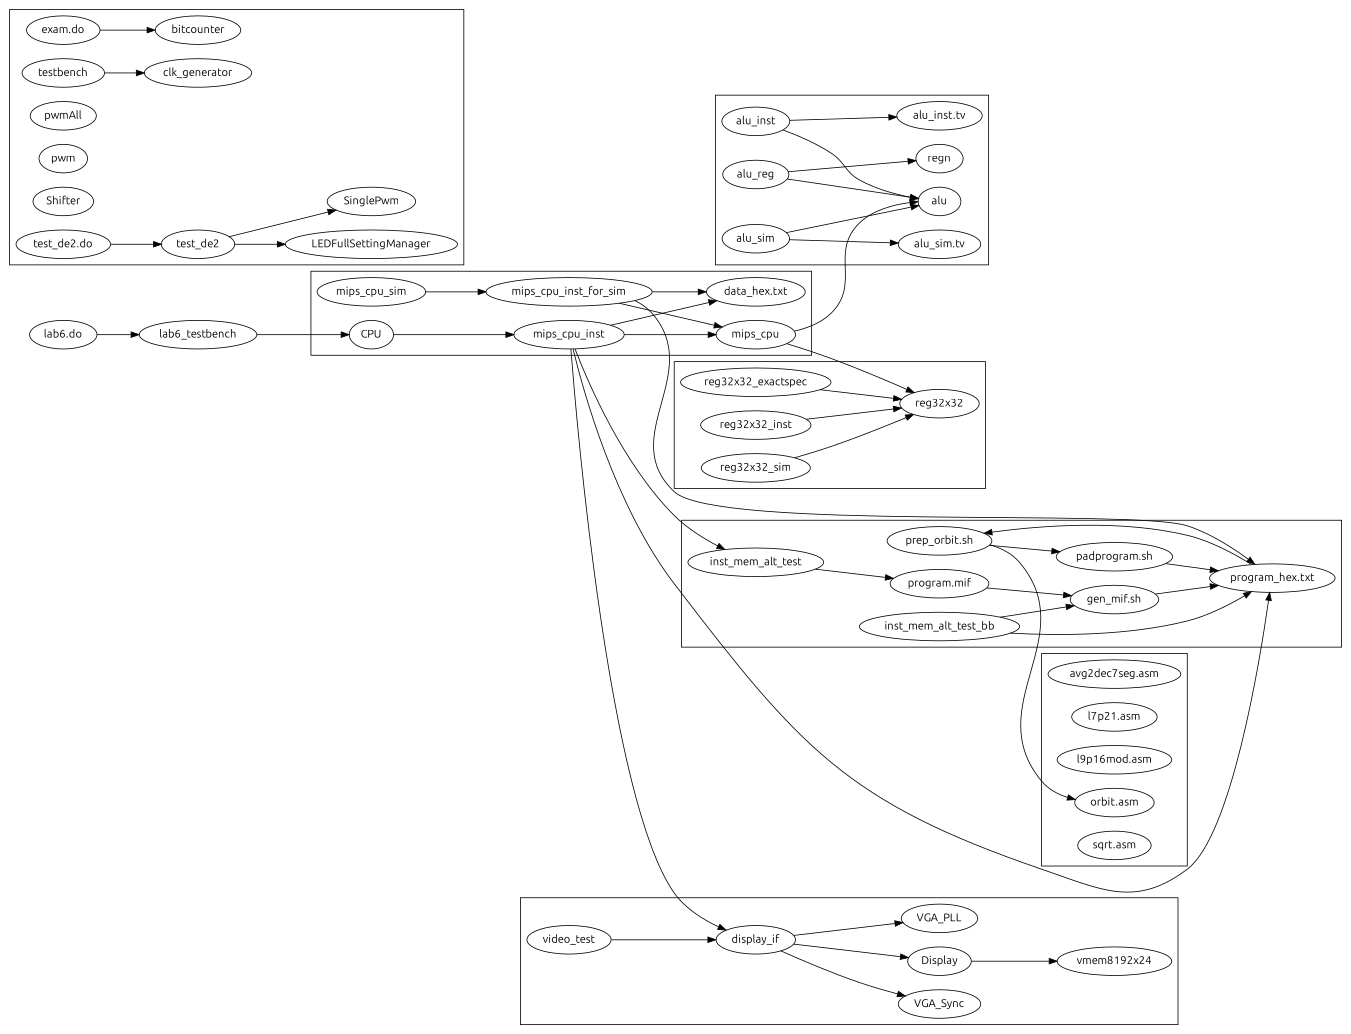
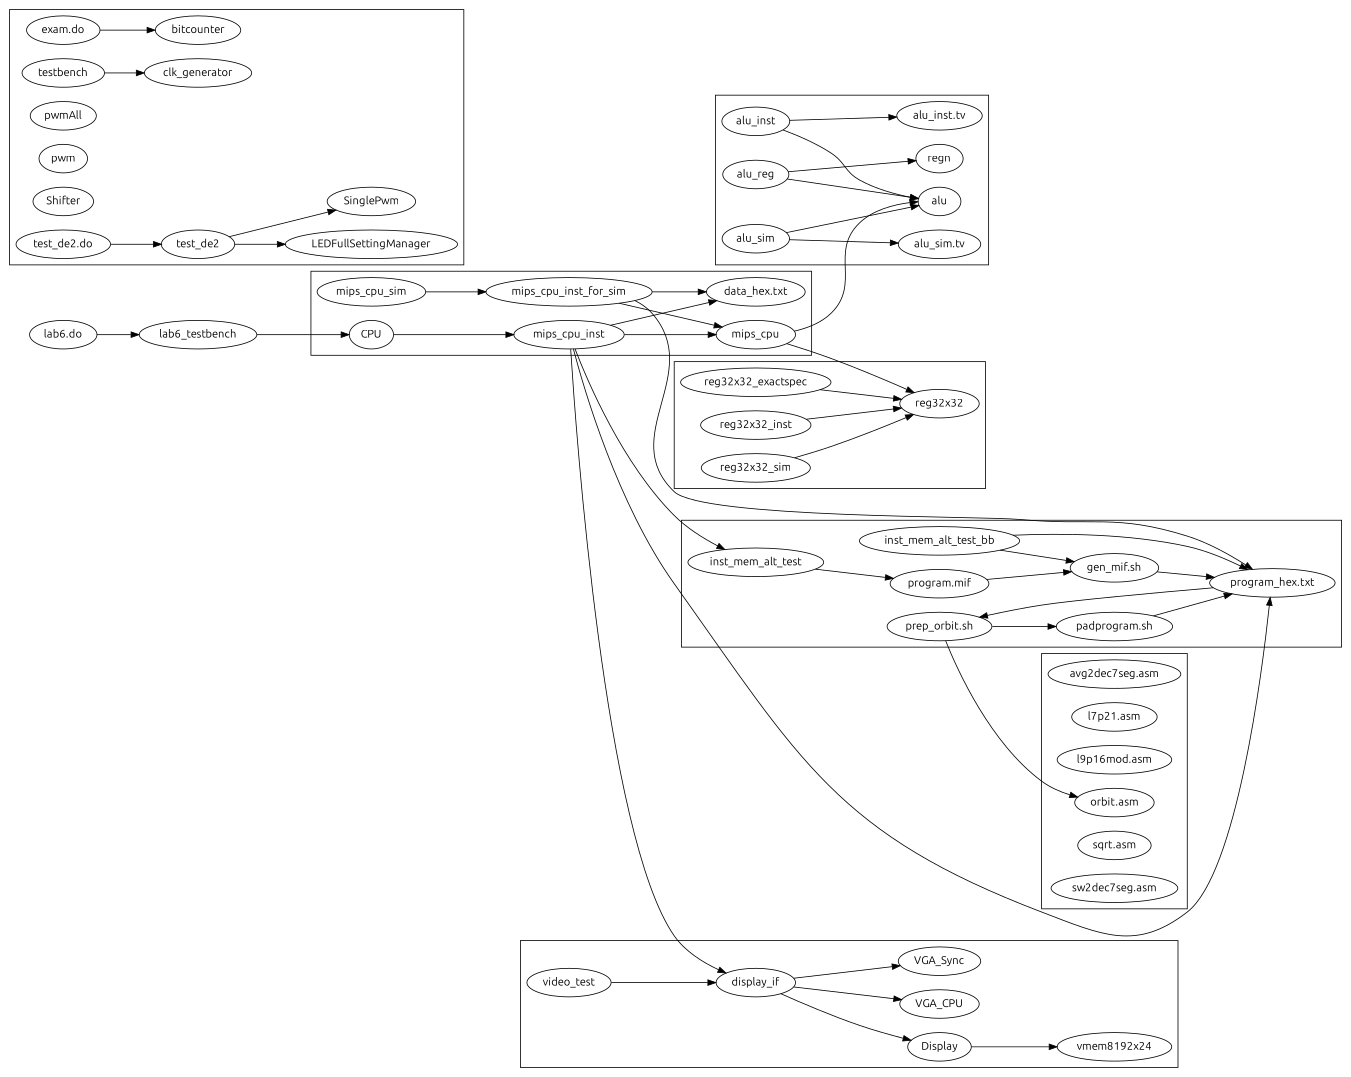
node "sw2dec7seg.asm": added
node "VGA_PLL": label "VGA_PLL" -> "VGA_CPU"
